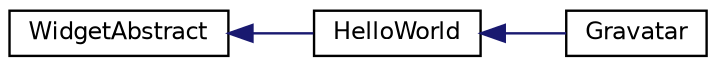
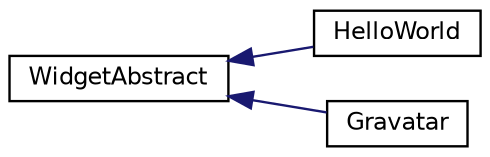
edge "Gravatar" -> "HelloWorld": now "Gravatar" -> "WidgetAbstract"
